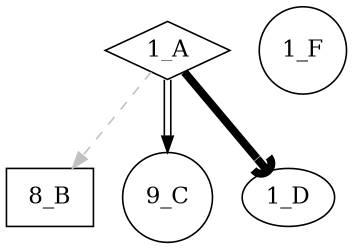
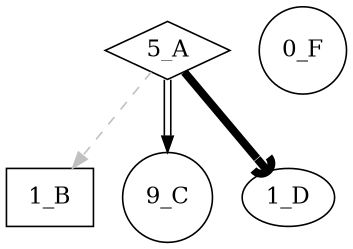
node "1_A": label "1_A" -> "5_A"
node "1_F": label "1_F" -> "0_F"
node "8_B": label "8_B" -> "1_B"
